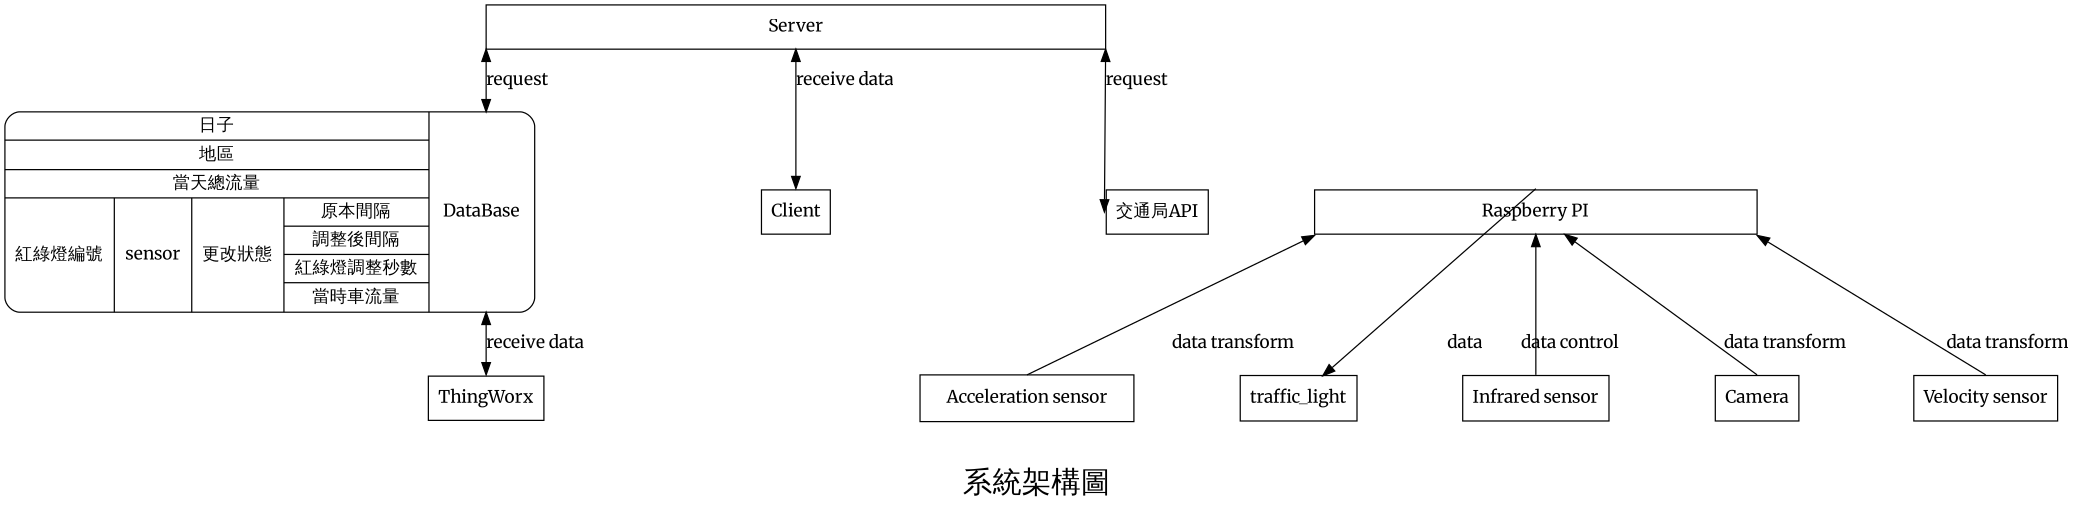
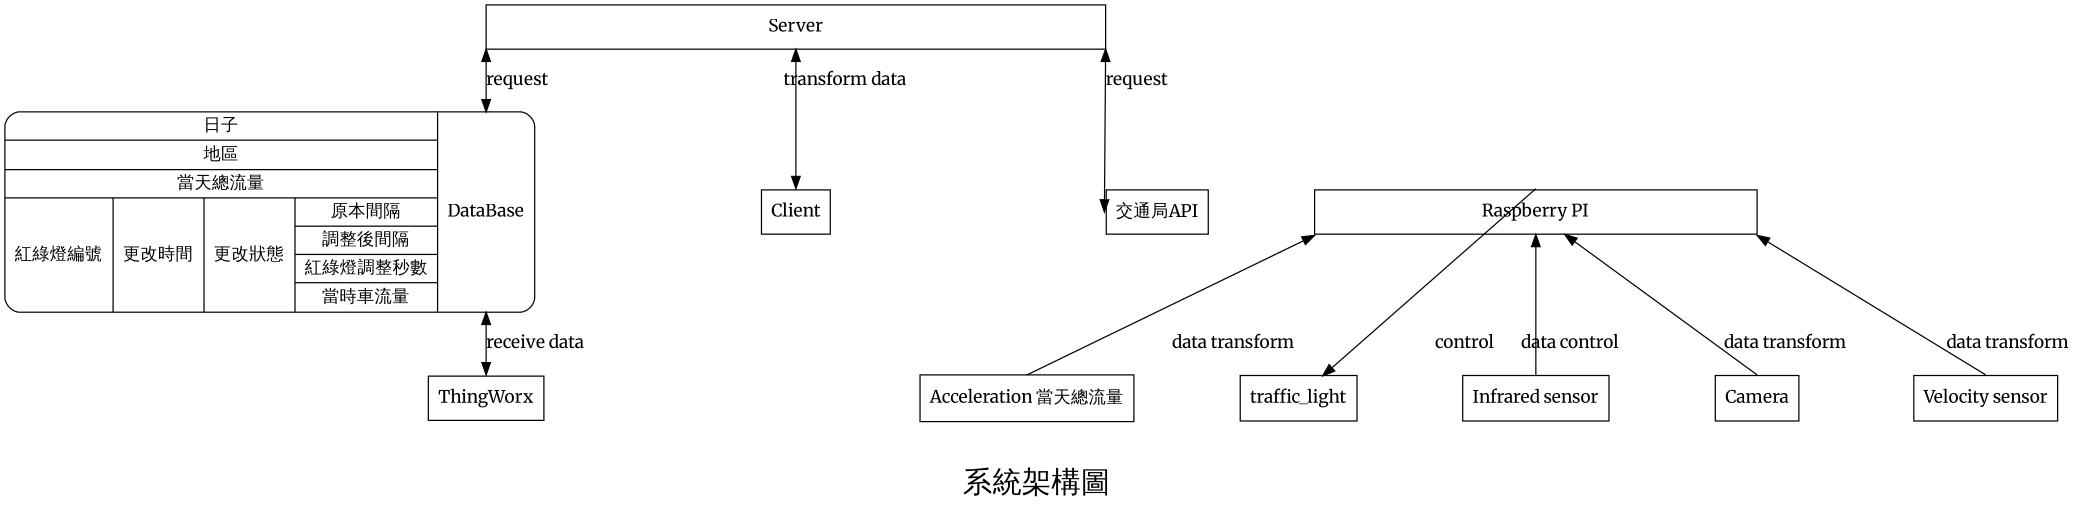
edge "Server" -- "Client": label "receive data" -> "transform data"
node "日子": text "sensor" -> "更改時間"
edge "Raspberry PI" -> "traffic_light": label "data" -> "control"
node "Acceleration sensor": label "Acceleration sensor" -> "Acceleration 當天總流量"
